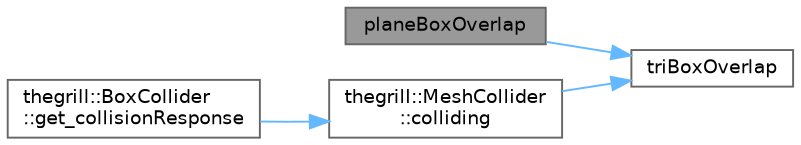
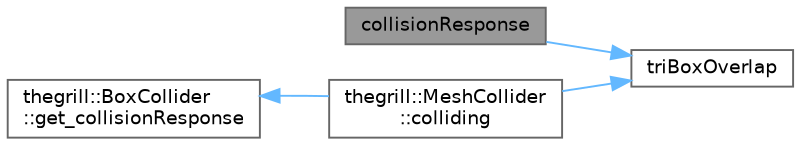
node "planeBoxOverlap": label "planeBoxOverlap" -> "collisionResponse"
edge "thegrill::BoxCollider ::get_collisionResponse" -> "thegrill::MeshCollider ::colliding": reversed
